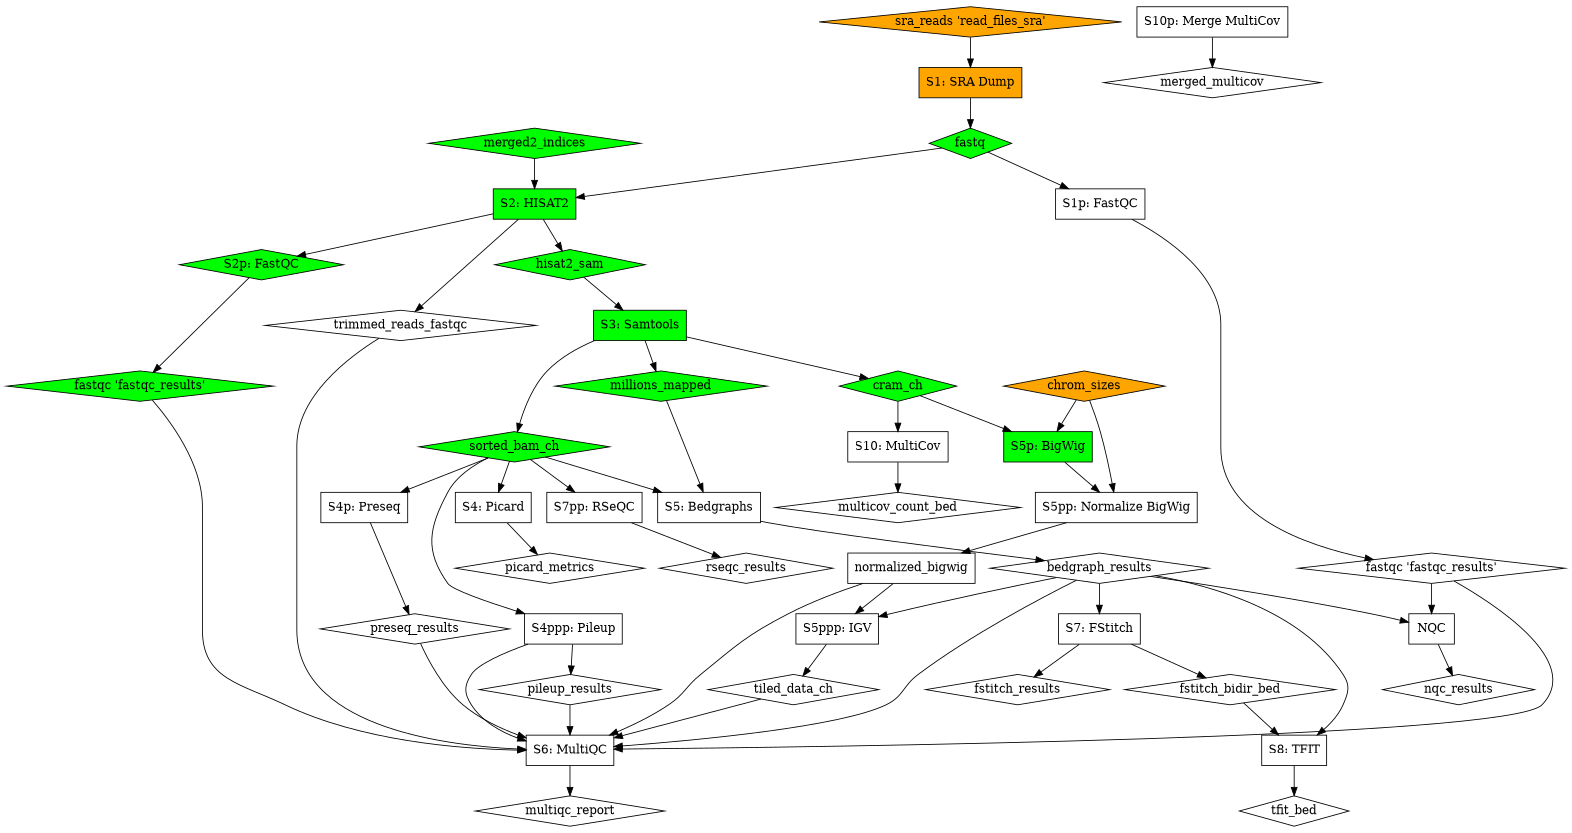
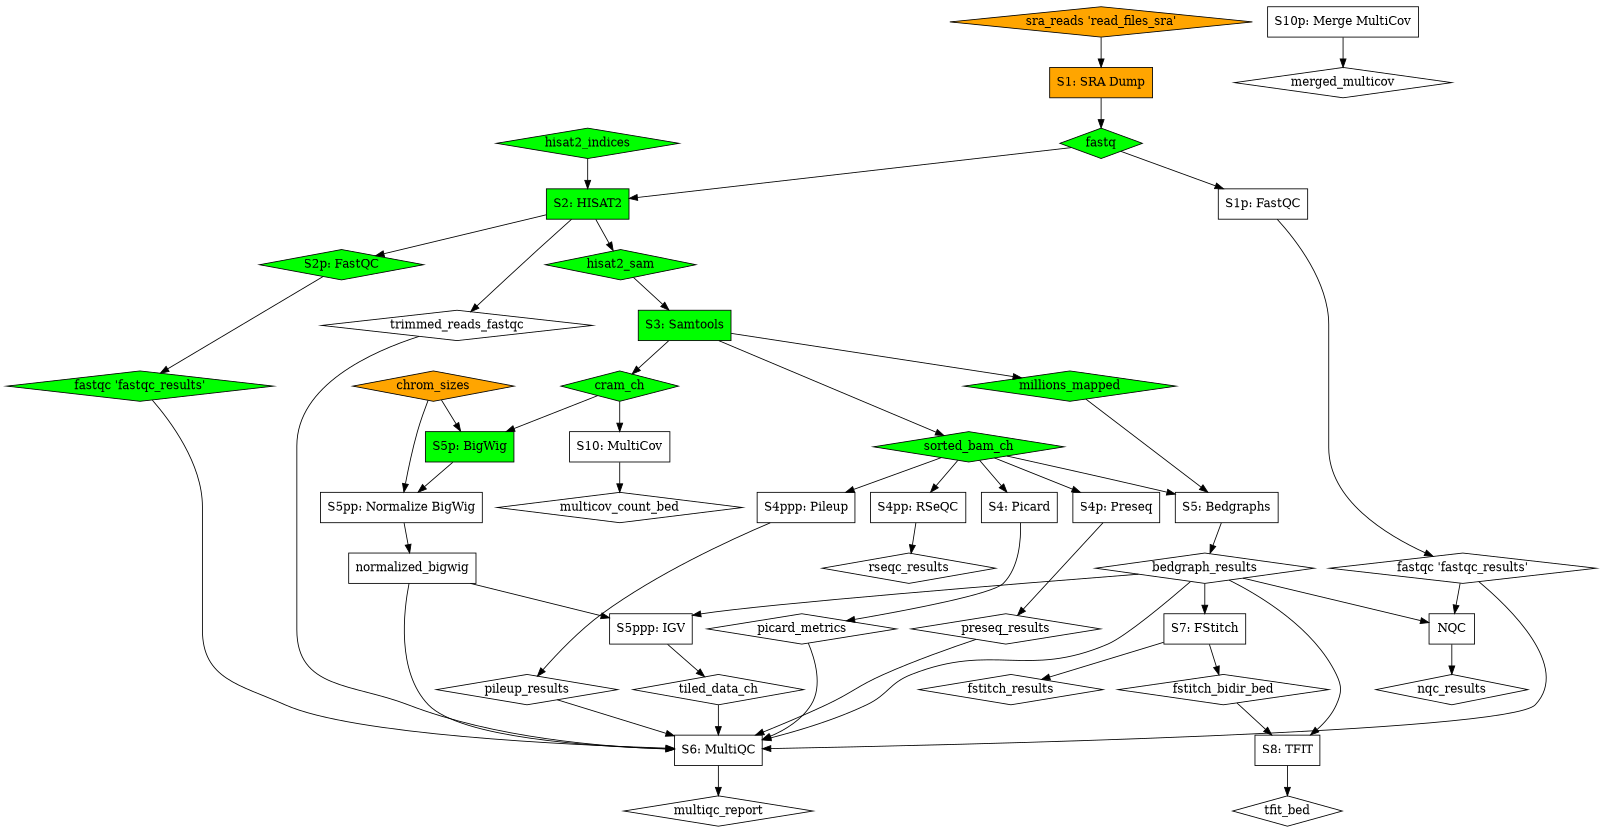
node "merged2_indices": label "merged2_indices" -> "hisat2_indices"
node "S7pp: RSeQC": label "S7pp: RSeQC" -> "S4pp: RSeQC"
edge "S4ppp: Pileup" -> "S6: MultiQC": now "picard_metrics" -> "S6: MultiQC"
